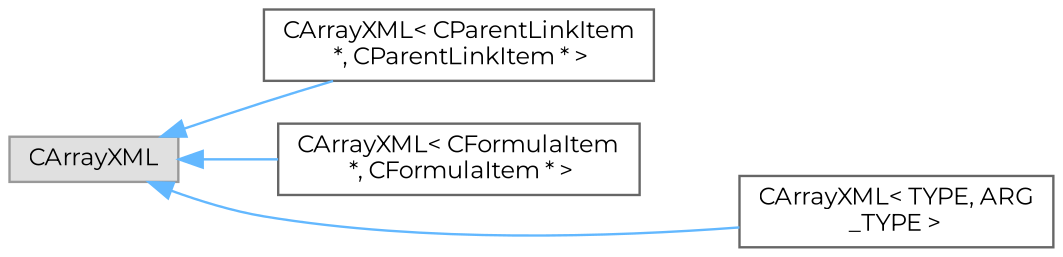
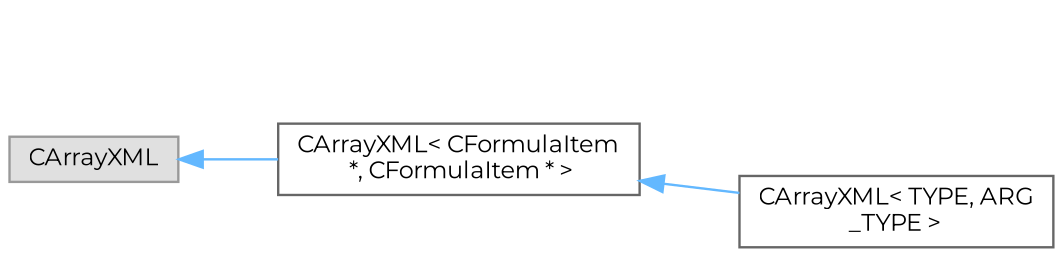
node "CArrayXML< CParentLinkItem *, CParentLinkItem * >": removed
edge "CArrayXML< TYPE, ARG _TYPE >" -> "CArrayXML": now "CArrayXML< TYPE, ARG _TYPE >" -> "CArrayXML< CFormulaItem *, CFormulaItem * >"
